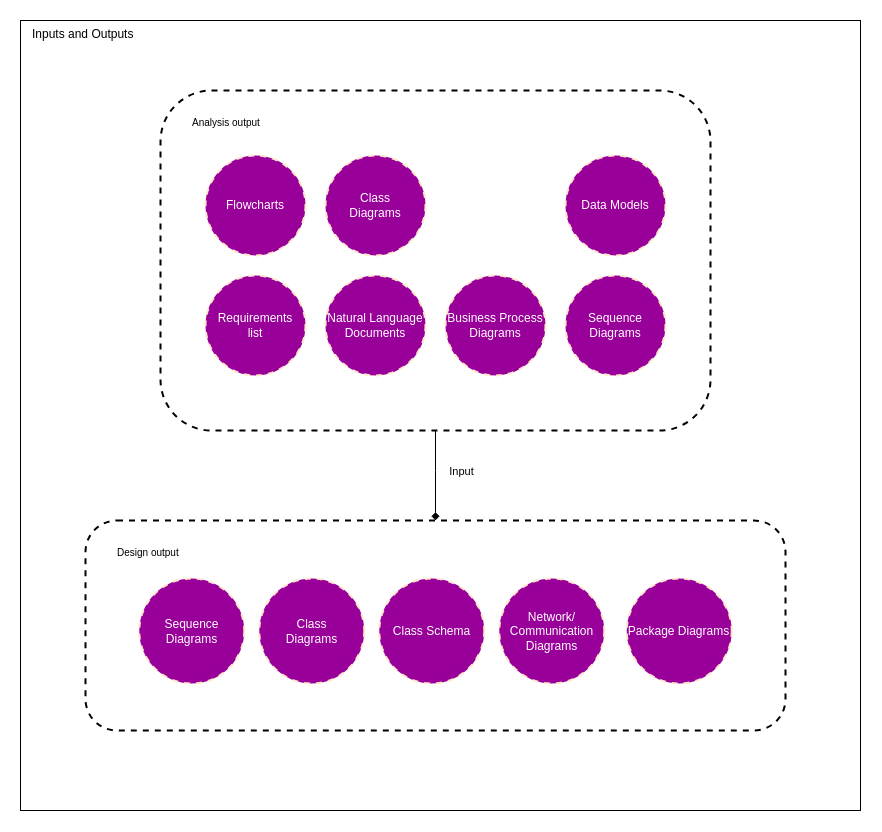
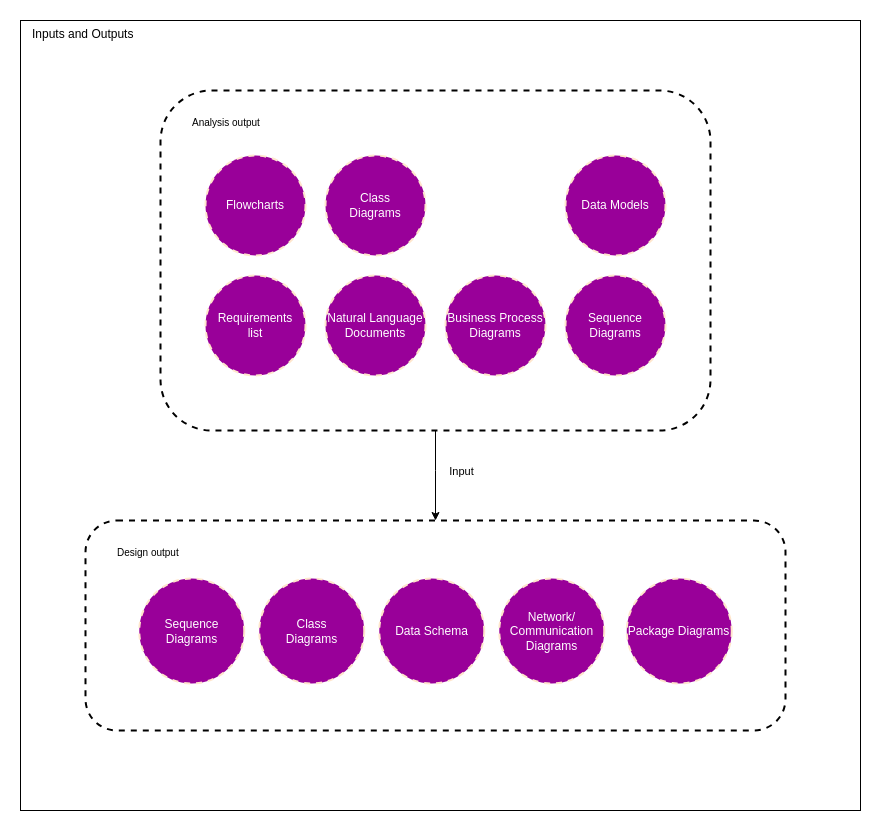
edge "Analysis output" -> "Design output": arrowhead diamond -> classic
node "Class Schema": label "Class Schema" -> "Data Schema"
